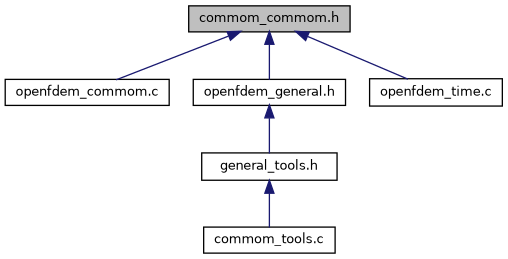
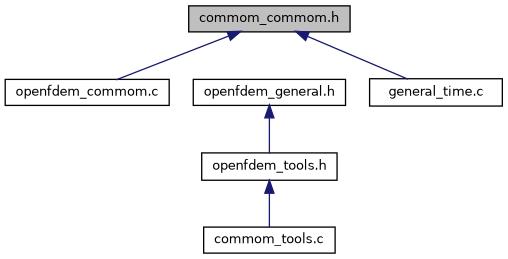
edge "openfdem_general.h" -> "commom_commom.h": removed
node "openfdem_time.c": label "openfdem_time.c" -> "general_time.c"
node "general_tools.h": label "general_tools.h" -> "openfdem_tools.h"
